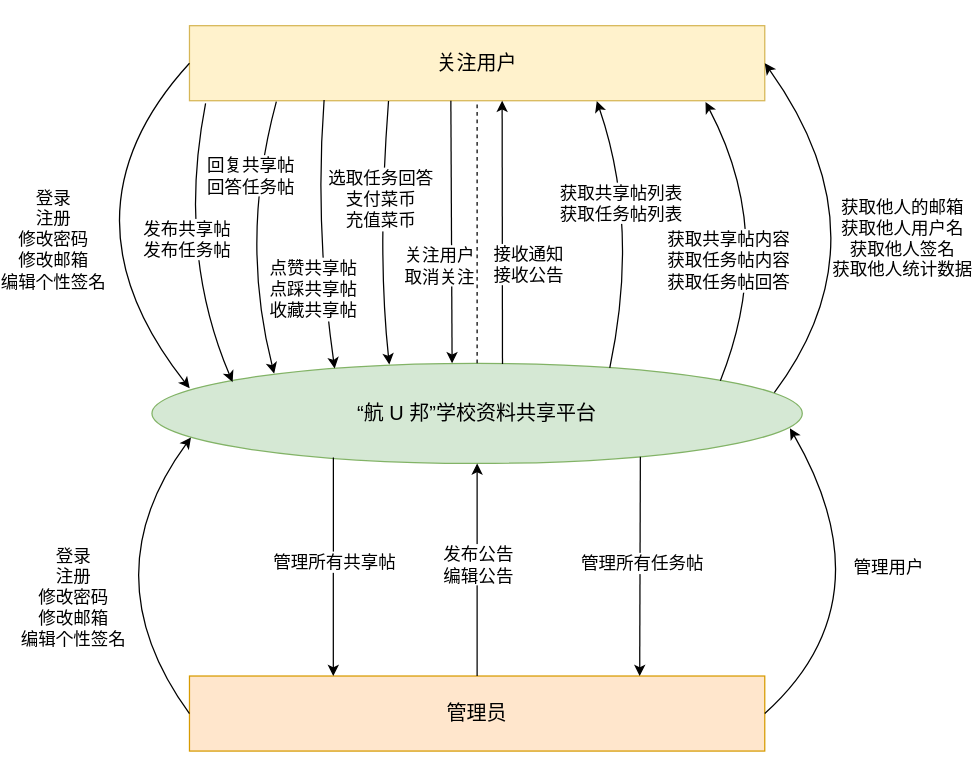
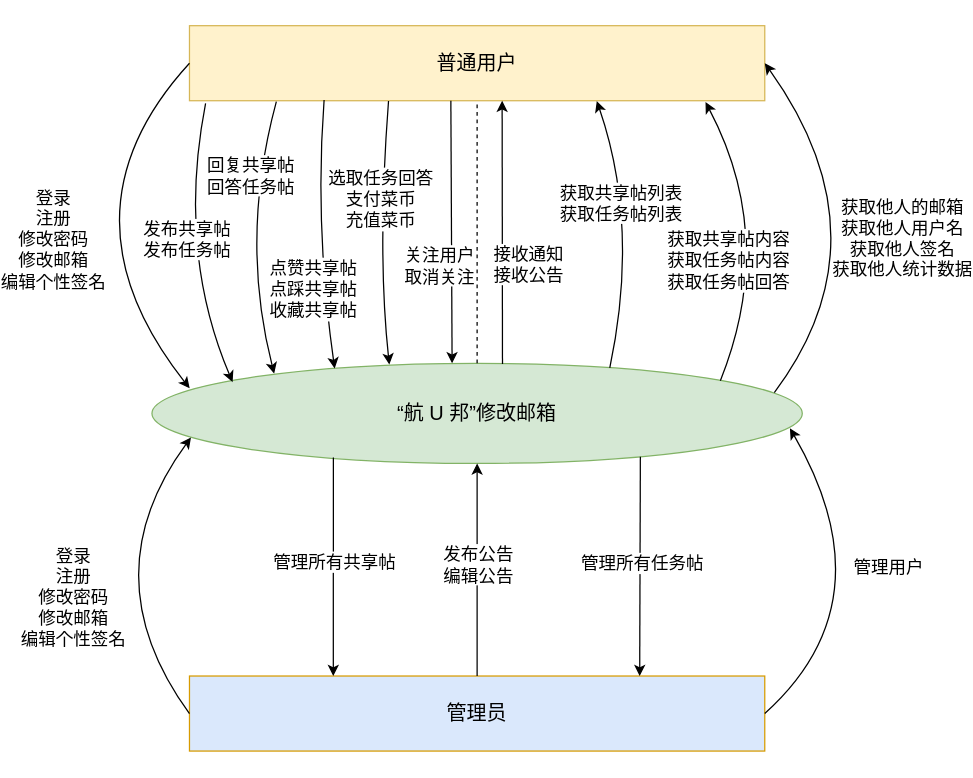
node "关注用户": label "关注用户" -> "普通用户"
node "“航 U 邦”学校资料共享平台": label "“航 U 邦”学校资料共享平台" -> "“航 U 邦”修改邮箱"
node "管理员": fillcolor #ffe6cc -> #dae8fc
